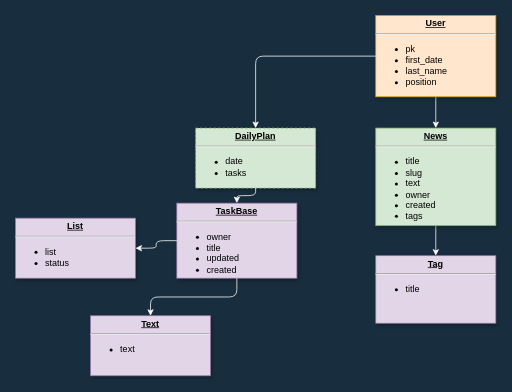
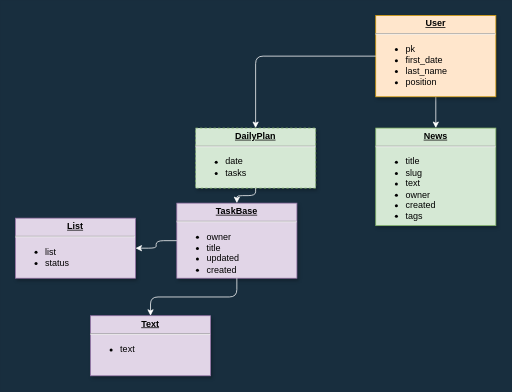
edge "News title slug text owner created tags" -> "Tag title": removed
node "Tag title": removed
